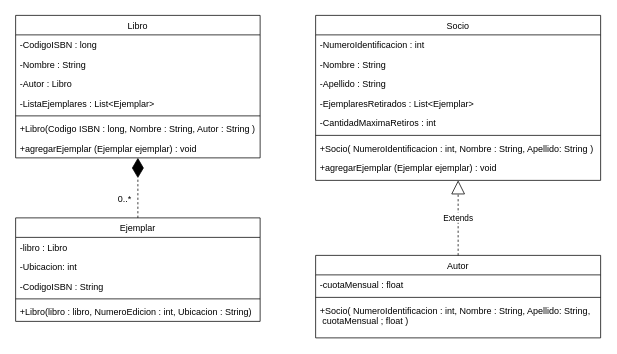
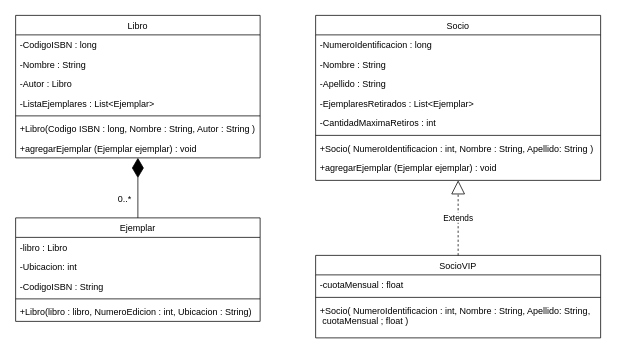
node "-NumeroIdentificacion : int": label "-NumeroIdentificacion : int" -> "-NumeroIdentificacion : long"
edge "Ejemplar" -> "Libro": style dashed -> solid
node "Autor": label "Autor" -> "SocioVIP"
